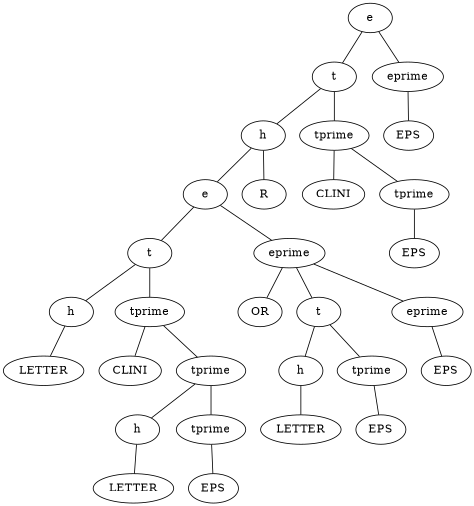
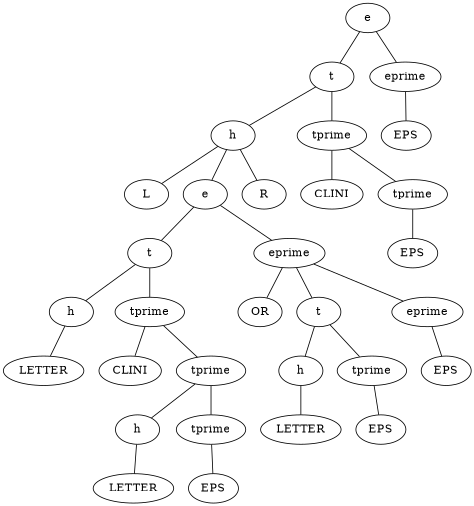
node "L": added
